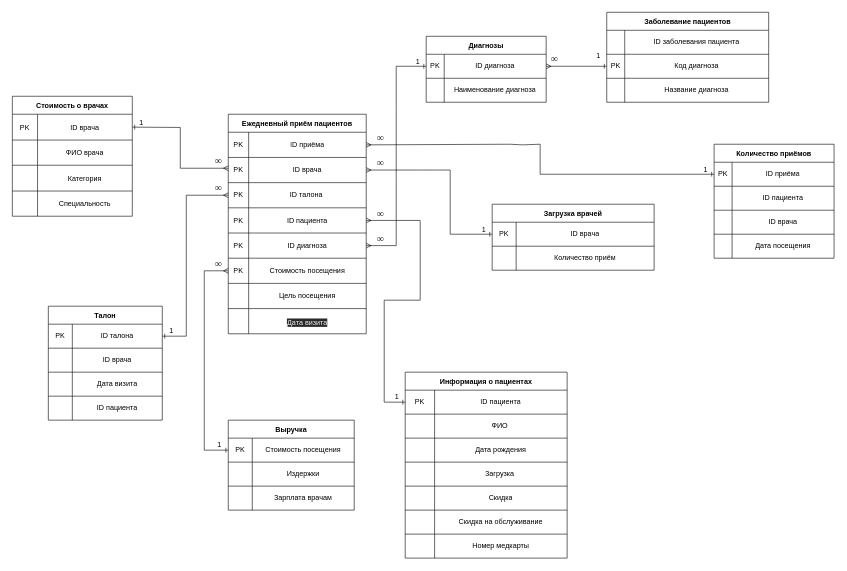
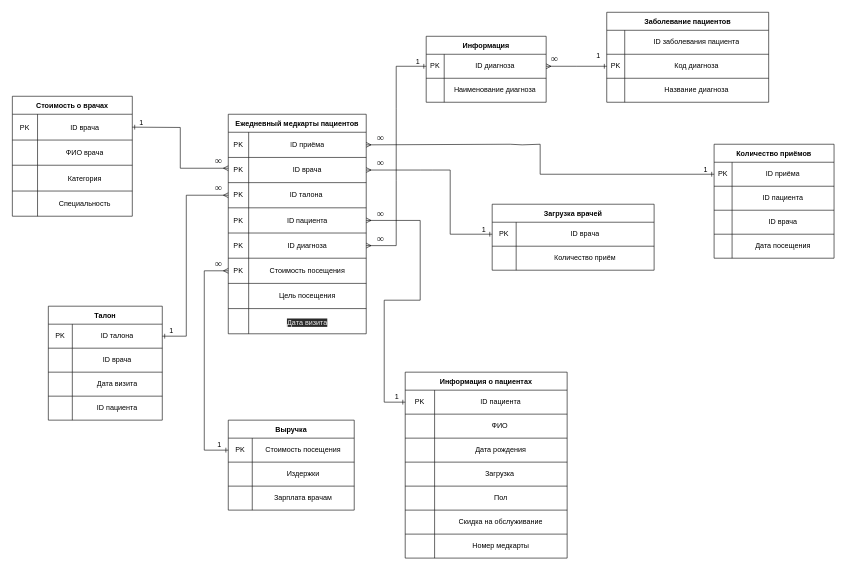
node "Диагнозы": label "Диагнозы" -> "Информация"
node "Ежедневный приём пациентов": label "Ежедневный приём пациентов" -> "Ежедневный медкарты пациентов"
node "Скидка": label "Скидка" -> "Пол"
